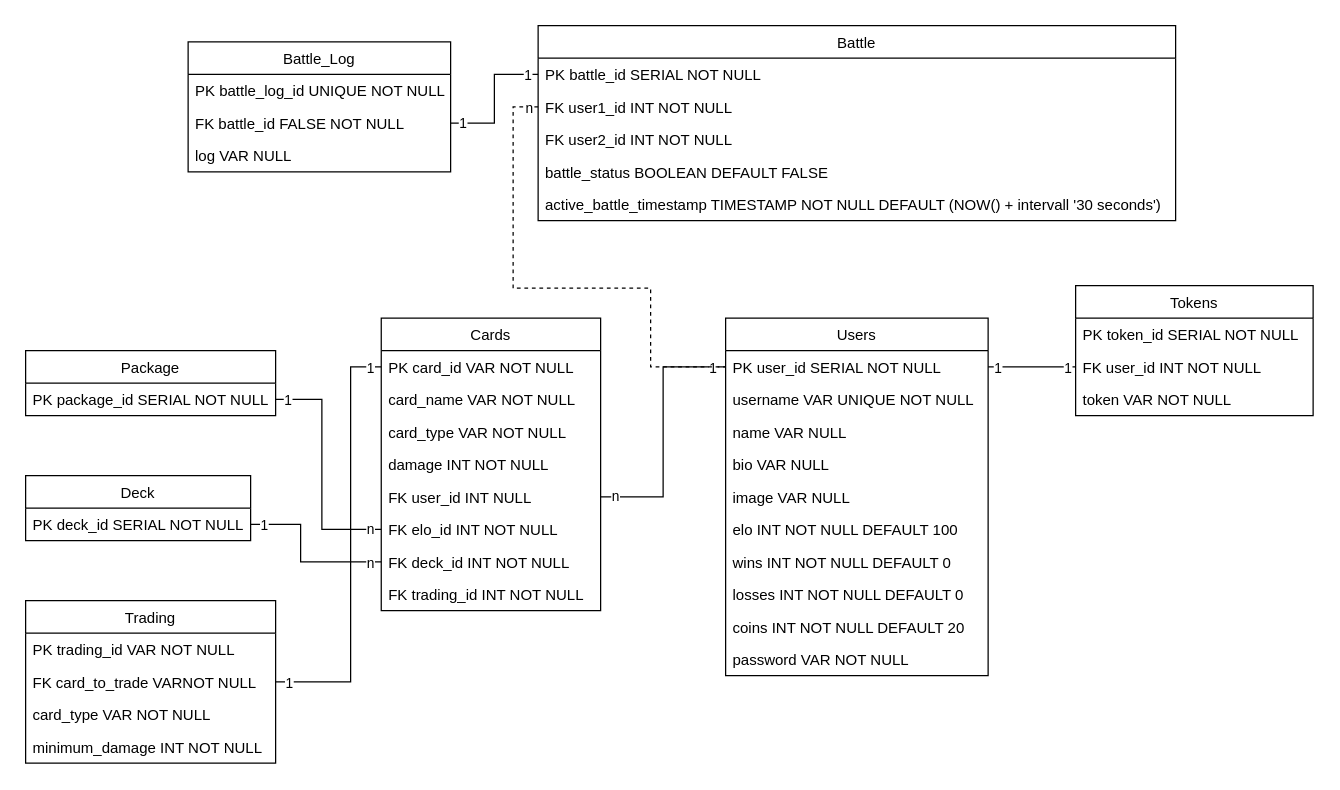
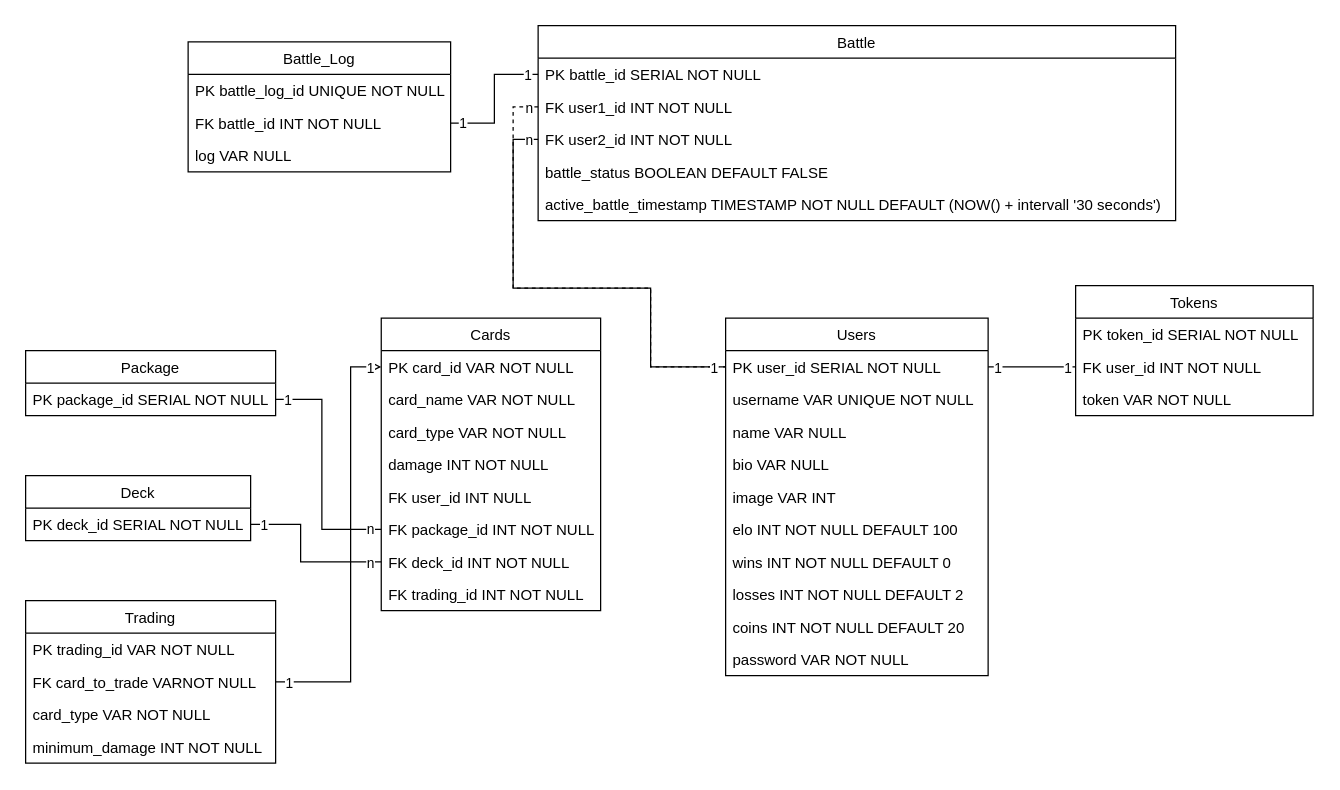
node "FK battle_id FALSE NOT NULL": label "FK battle_id FALSE NOT NULL" -> "FK battle_id INT NOT NULL"
edge "FK user2_id INT NOT NULL" -- "PK user_id SERIAL NOT NULL": added, labels "n", "1"
edge "PK card_id VAR NOT NULL" -- "FK card_to_trade VARNOT NULL": arrowhead none -> classic
edge "PK user_id SERIAL NOT NULL" -- "FK user_id INT NULL": removed, labels "1", "n"
node "image VAR NULL": label "image VAR NULL" -> "image VAR INT"
node "FK elo_id INT NOT NULL": label "FK elo_id INT NOT NULL" -> "FK package_id INT NOT NULL"
node "losses INT NOT NULL DEFAULT 0": label "losses INT NOT NULL DEFAULT 0" -> "losses INT NOT NULL DEFAULT 2"
